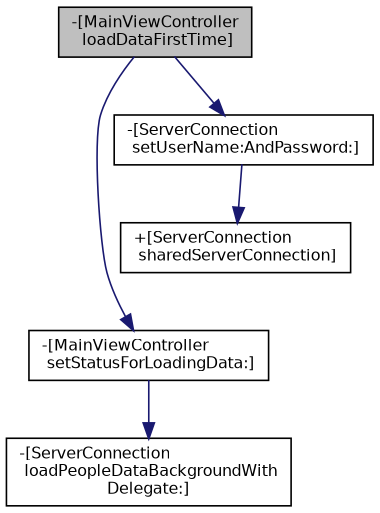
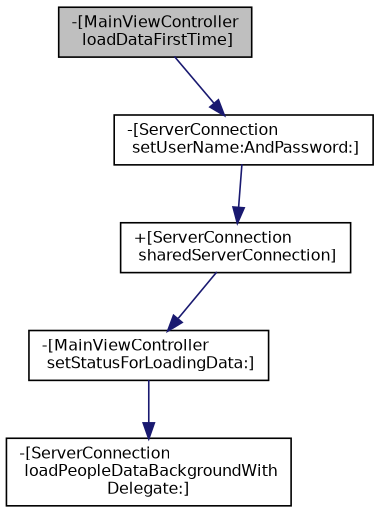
edge "-[MainViewController loadDataFirstTime]" -> "-[MainViewController setStatusForLoadingData:]": now "+[ServerConnection sharedServerConnection]" -> "-[MainViewController setStatusForLoadingData:]"
